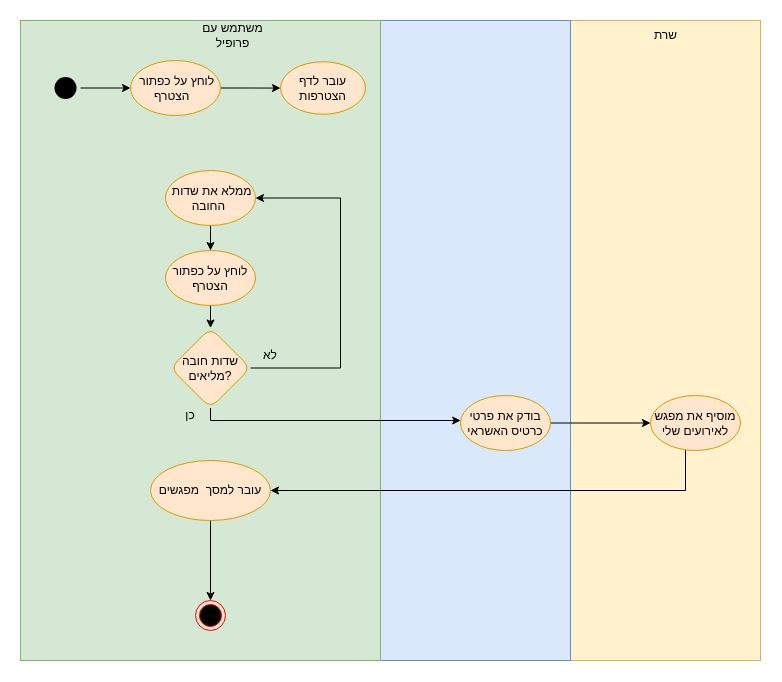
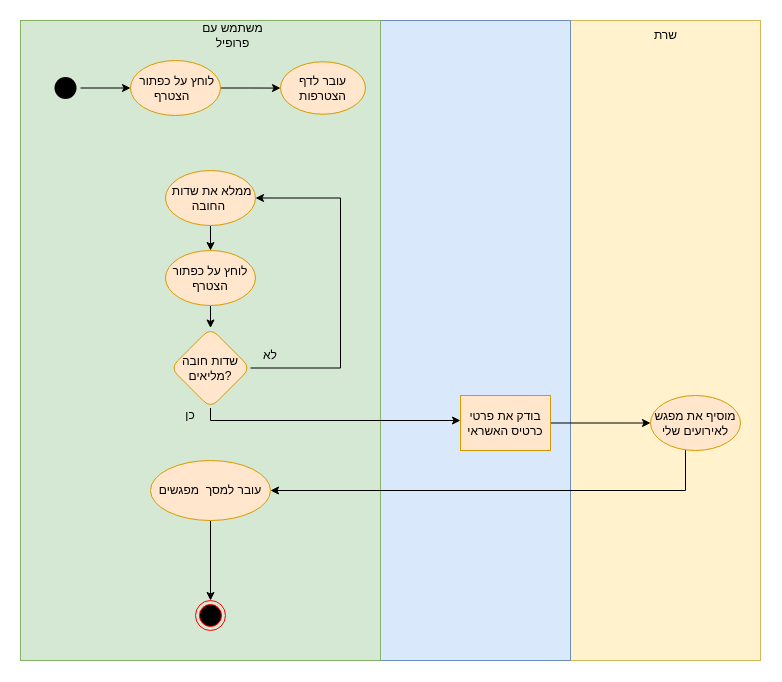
node "בודק את פרטי כרטיס האשראי": shape ellipse -> rectangle
